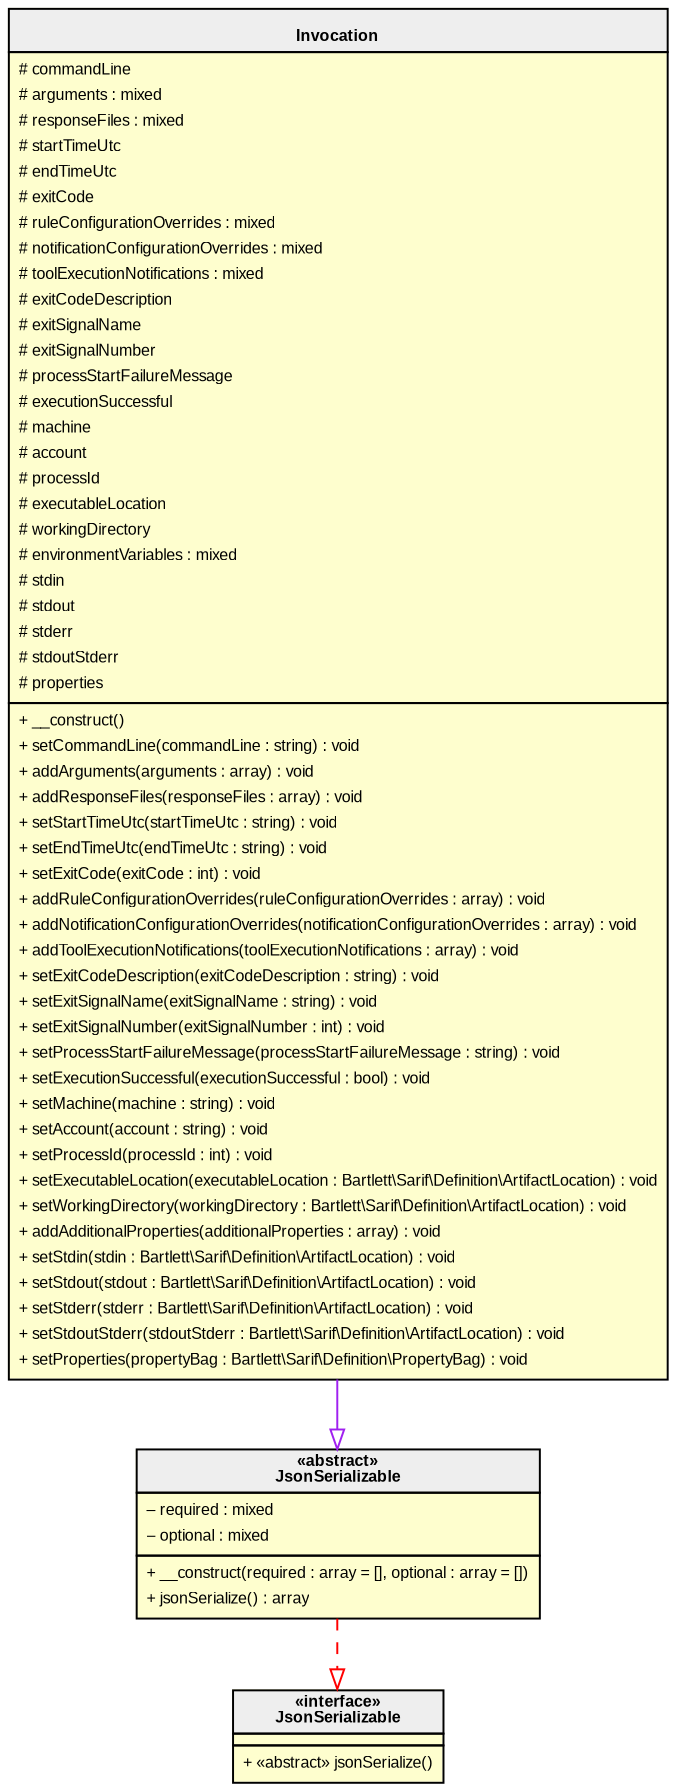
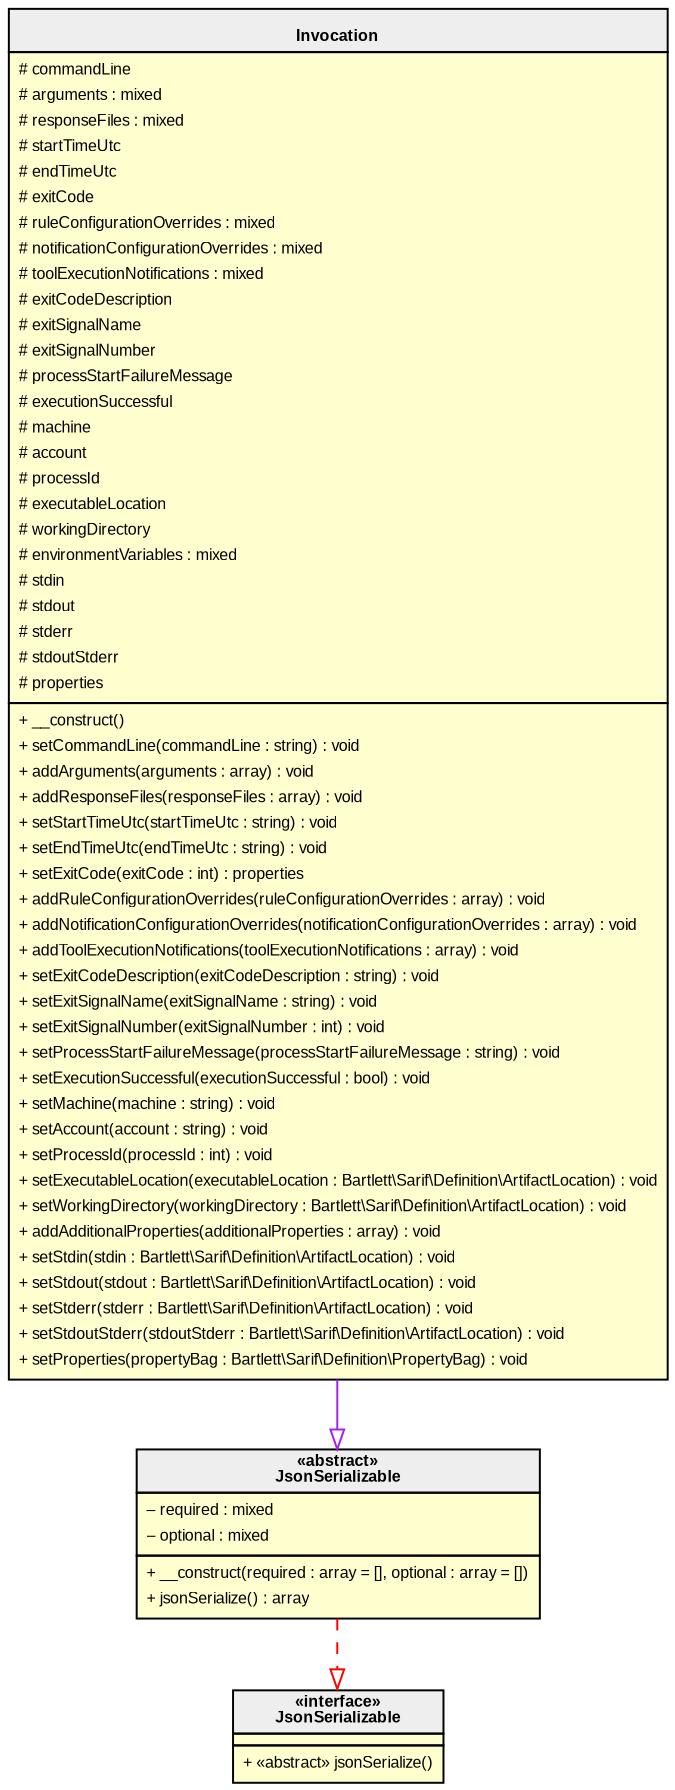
node "Invocation": text "+ setExitCode(exitCode : int) : void" -> "+ setExitCode(exitCode : int) : properties"
